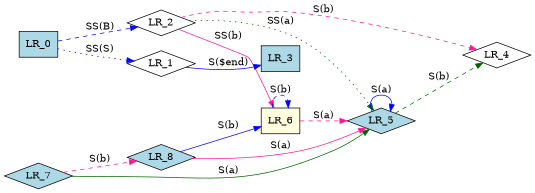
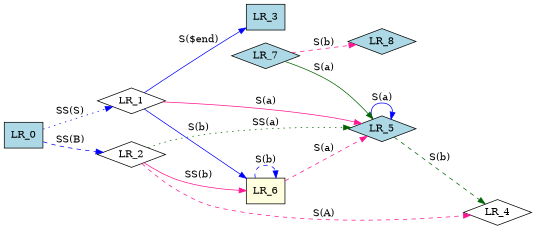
edge "LR_2" -> "LR_4": label "S(b)" -> "S(A)"
edge "LR_8" -> "LR_6": now "LR_1" -> "LR_6"
edge "LR_8" -> "LR_5": now "LR_1" -> "LR_5"
